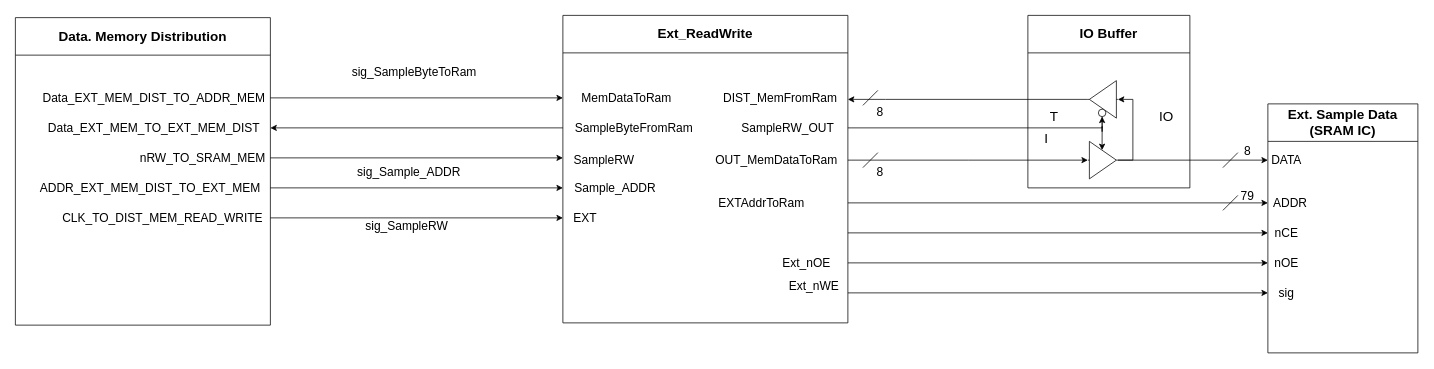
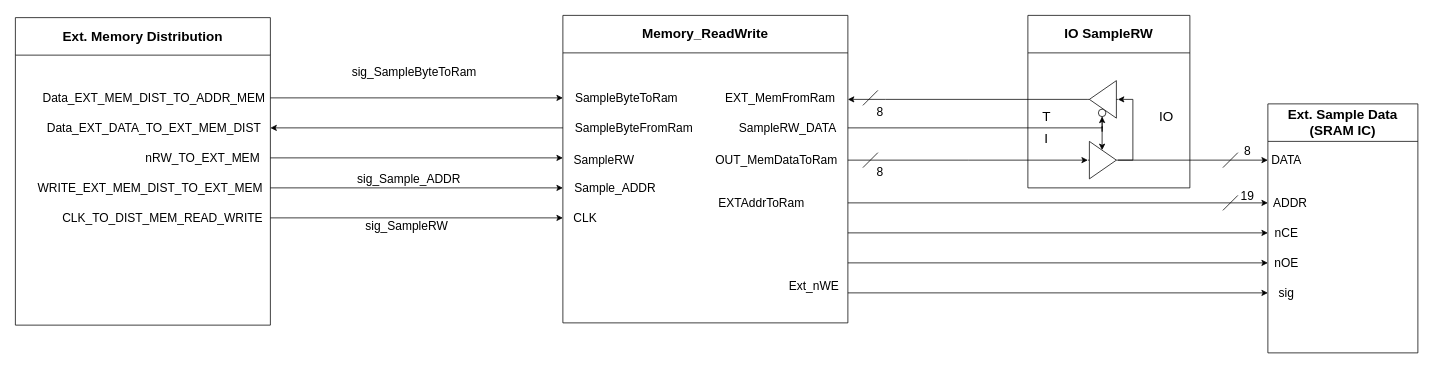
node "Ext_ReadWrite": label "Ext_ReadWrite" -> "Memory_ReadWrite"
node "IO Buffer": label "IO Buffer" -> "IO SampleRW"
node "Data. Memory Distribution": label "Data. Memory Distribution" -> "Ext. Memory Distribution"
node "MemDataToRam": label "MemDataToRam" -> "SampleByteToRam"
node "DIST_MemFromRam": label "DIST_MemFromRam" -> "EXT_MemFromRam"
node "T": moved (1054, 117) -> (1047, 117)
node "Data_EXT_MEM_TO_EXT_MEM_DIST": label "Data_EXT_MEM_TO_EXT_MEM_DIST" -> "Data_EXT_DATA_TO_EXT_MEM_DIST"
node "SampleRW_OUT": label "SampleRW_OUT" -> "SampleRW_DATA"
node "nRW_TO_SRAM_MEM": label "nRW_TO_SRAM_MEM" -> "nRW_TO_EXT_MEM"
node "sig_Sample_ADDR": moved (409, 171) -> (409, 179)
node "ADDR_EXT_MEM_DIST_TO_EXT_MEM": label "ADDR_EXT_MEM_DIST_TO_EXT_MEM" -> "WRITE_EXT_MEM_DIST_TO_EXT_MEM"
node "79": label "79" -> "19"
node "EXT": label "EXT" -> "CLK"
node "Ext_nOE": removed
